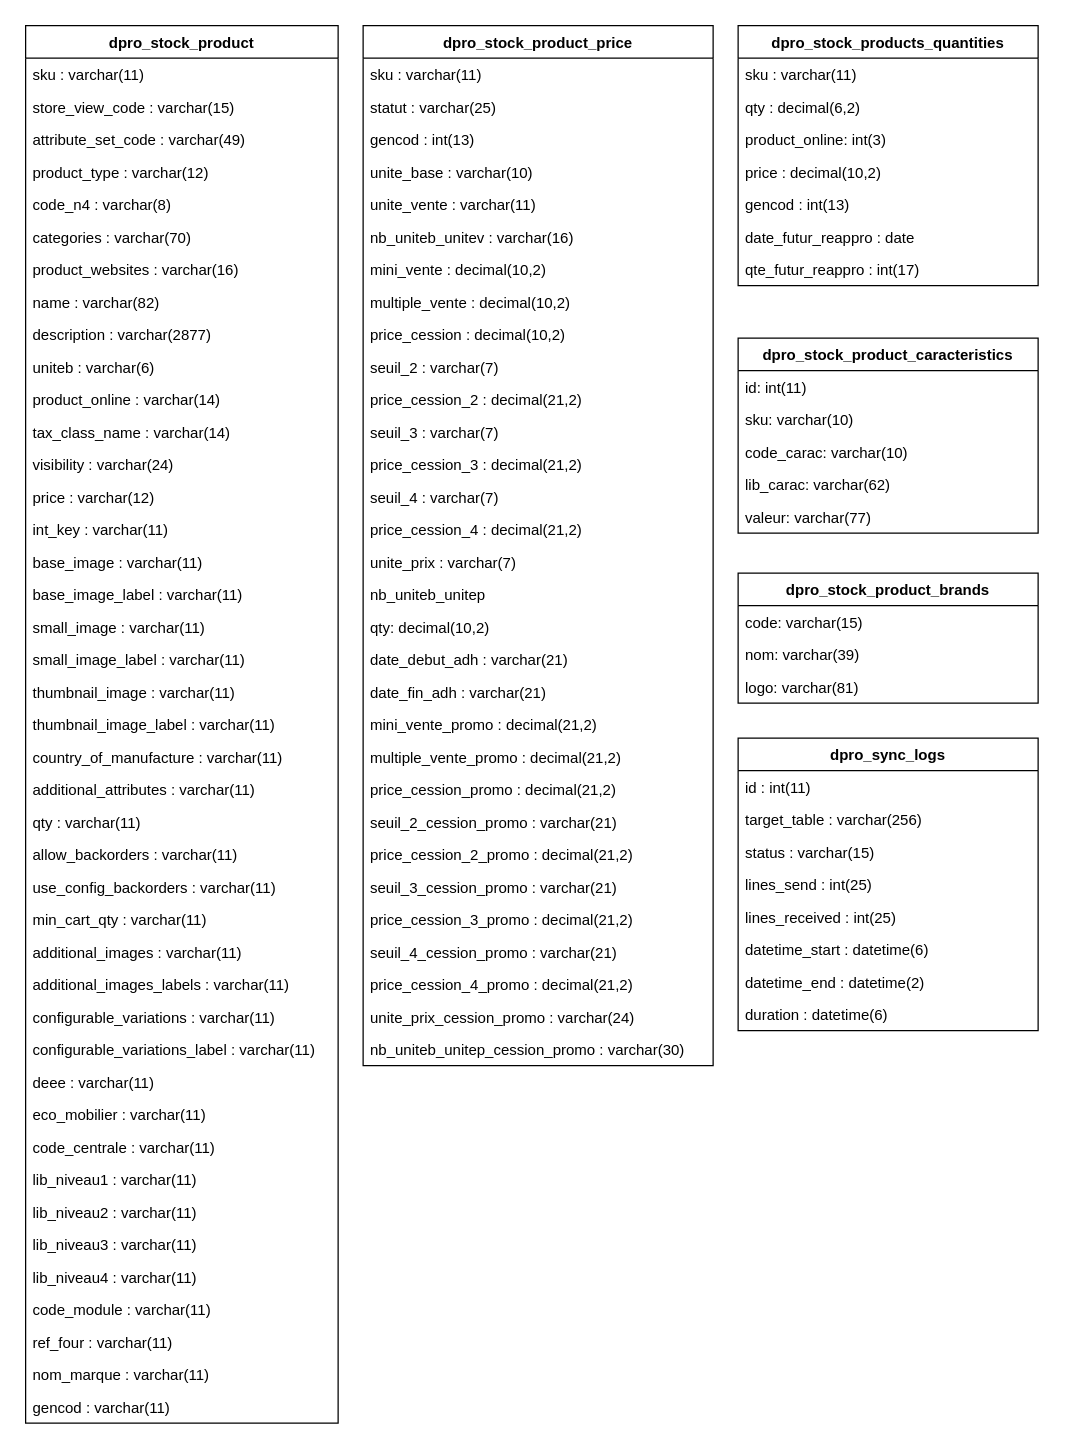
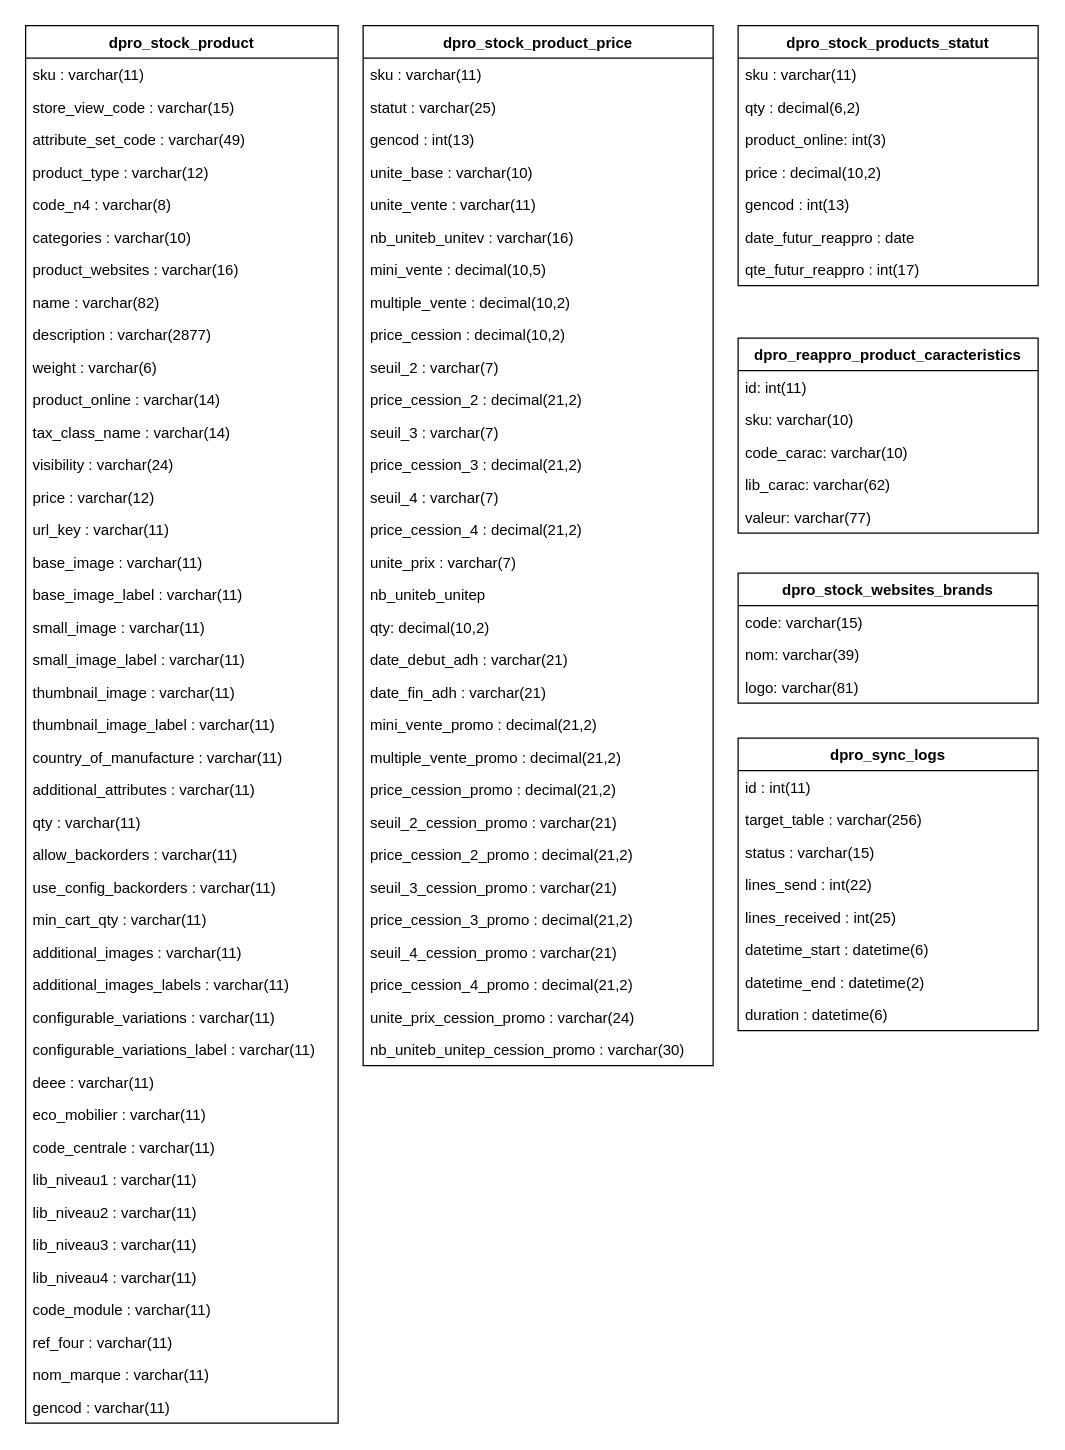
node "dpro_stock_products_quantities": label "dpro_stock_products_quantities" -> "dpro_stock_products_statut"
node "categories : varchar(70)": label "categories : varchar(70)" -> "categories : varchar(10)"
node "mini_vente : decimal(10,2)": label "mini_vente : decimal(10,2)" -> "mini_vente : decimal(10,5)"
node "dpro_stock_product_caracteristics": label "dpro_stock_product_caracteristics" -> "dpro_reappro_product_caracteristics"
node "uniteb : varchar(6)": label "uniteb : varchar(6)" -> "weight : varchar(6)"
node "int_key : varchar(11)": label "int_key : varchar(11)" -> "url_key : varchar(11)"
node "dpro_stock_product_brands": label "dpro_stock_product_brands" -> "dpro_stock_websites_brands"
node "lines_send : int(25)": label "lines_send : int(25)" -> "lines_send : int(22)"
